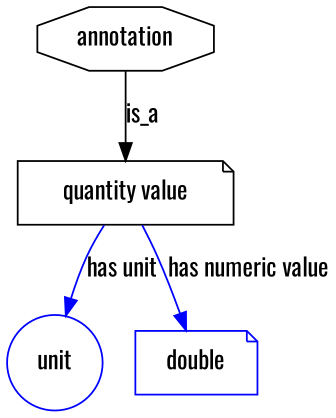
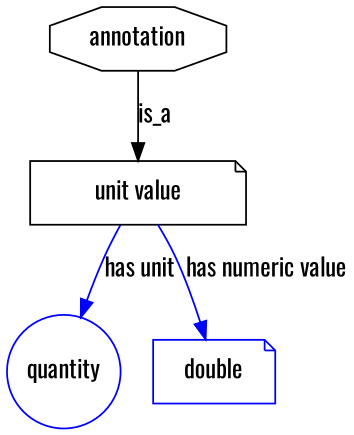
node "quantity value": label "quantity value" -> "unit value"
node "unit": label "unit" -> "quantity"
